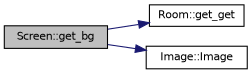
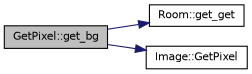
node "Screen::get_bg": label "Screen::get_bg" -> "GetPixel::get_bg"
node "Image::Image": label "Image::Image" -> "Image::GetPixel"
